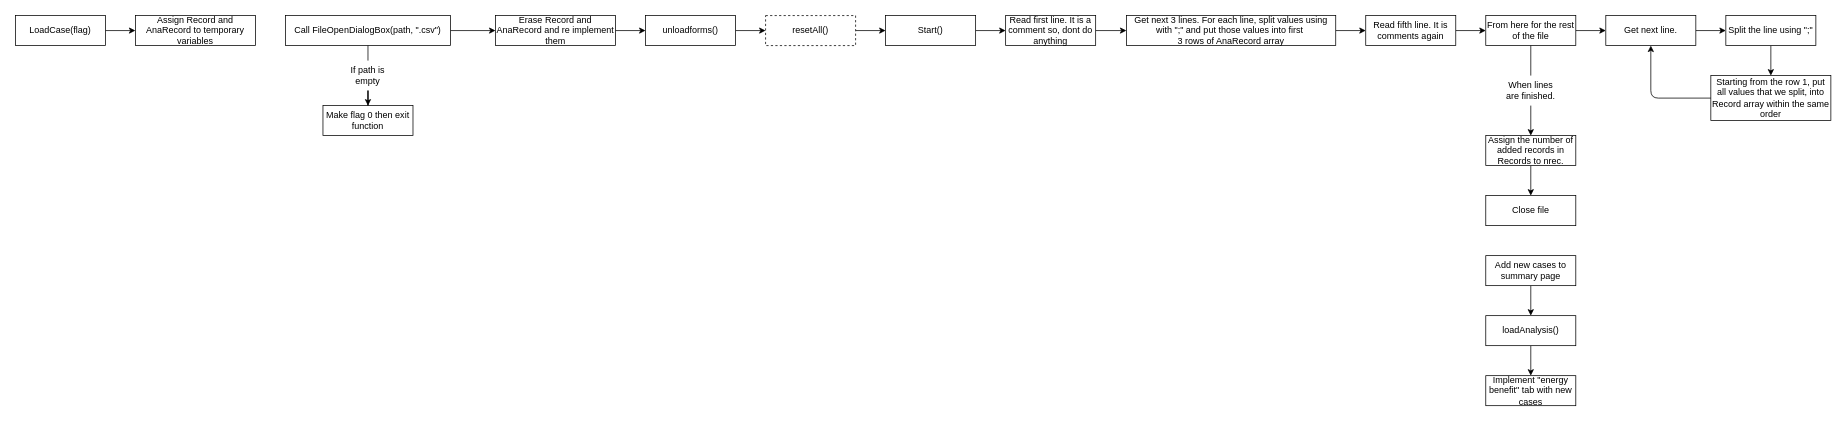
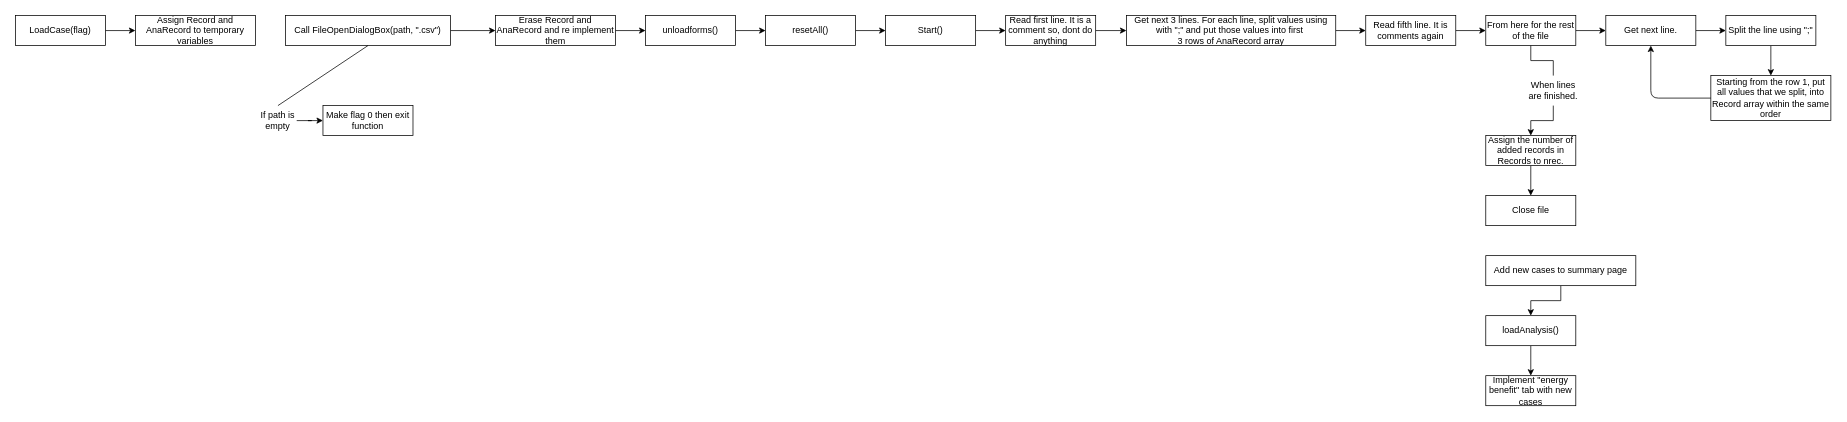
node "resetAll()": style dashed -> solid
node "If path is empty": moved (368, 75) -> (278, 120)
node "When lines are finished.": moved (1530, 90) -> (1553, 90)
node "Add new cases to summary page": size 90x30 -> 150x30
